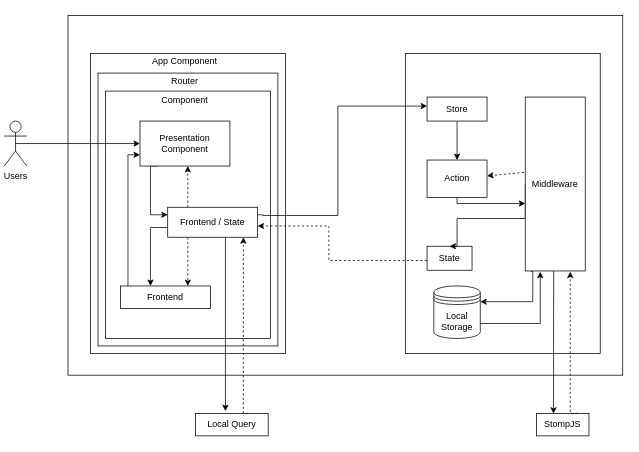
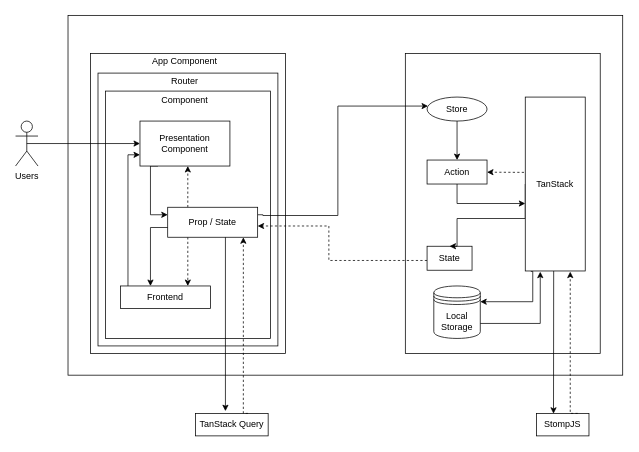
node "Store": shape rectangle -> ellipse
node "Users": moved (15, 144) -> (27, 144)
node "Action": size 60x38 -> 60x24
node "Middleware": label "Middleware" -> "TanStack"
node "Frontend / State": label "Frontend / State" -> "Prop / State"
node "Local Query": label "Local Query" -> "TanStack Query"
